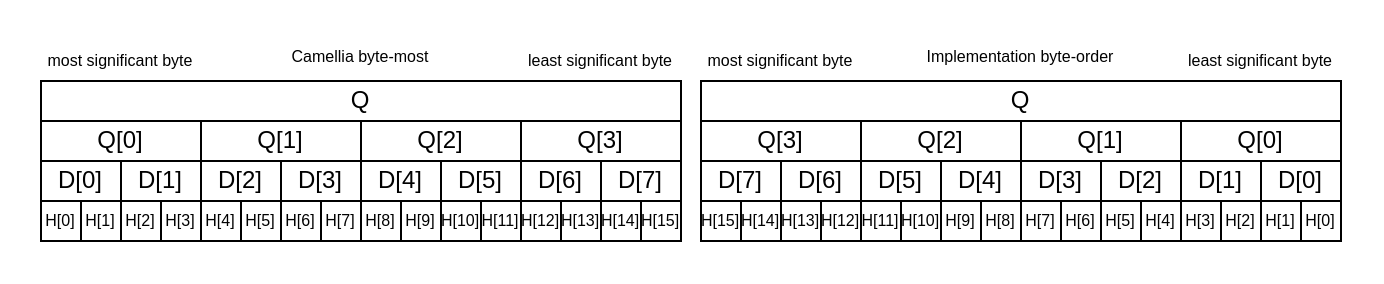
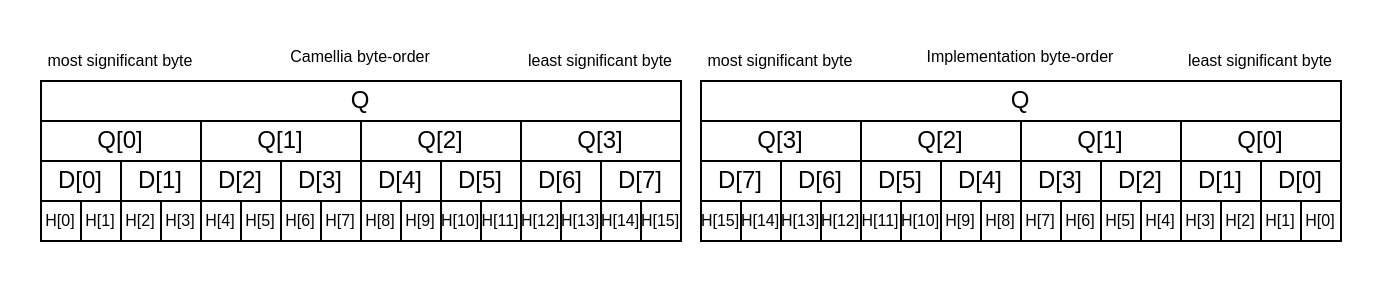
node "Camellia byte-most": label "Camellia byte-most" -> "Camellia byte-order"
